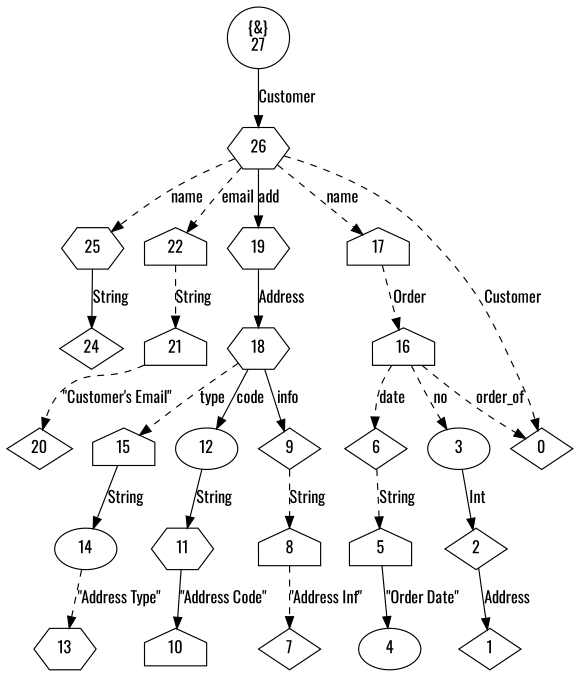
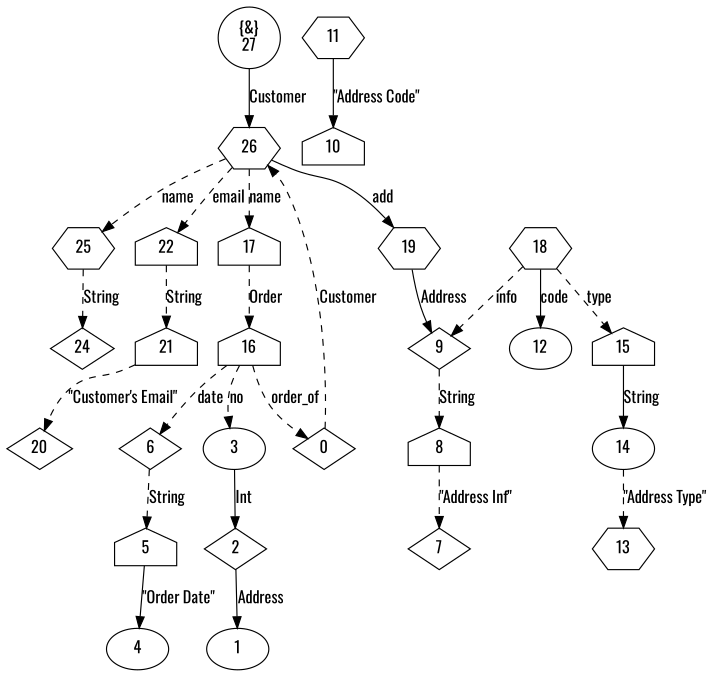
edge "26" -> "0": reversed
edge "25" -> "24": style solid -> dashed
edge "19" -> "18": now "19" -> "9"
edge "18" -> "9": style solid -> dashed
edge "12" -> "11": removed, label "String"
node "1": shape diamond -> ellipse
